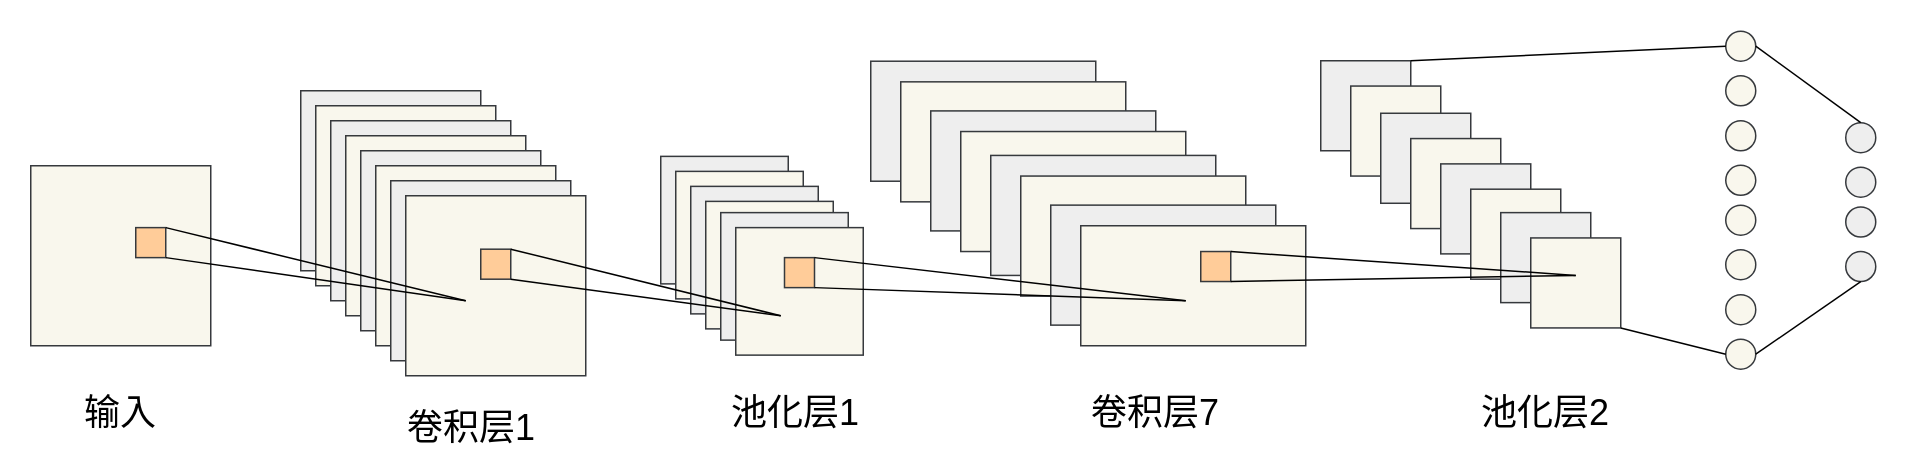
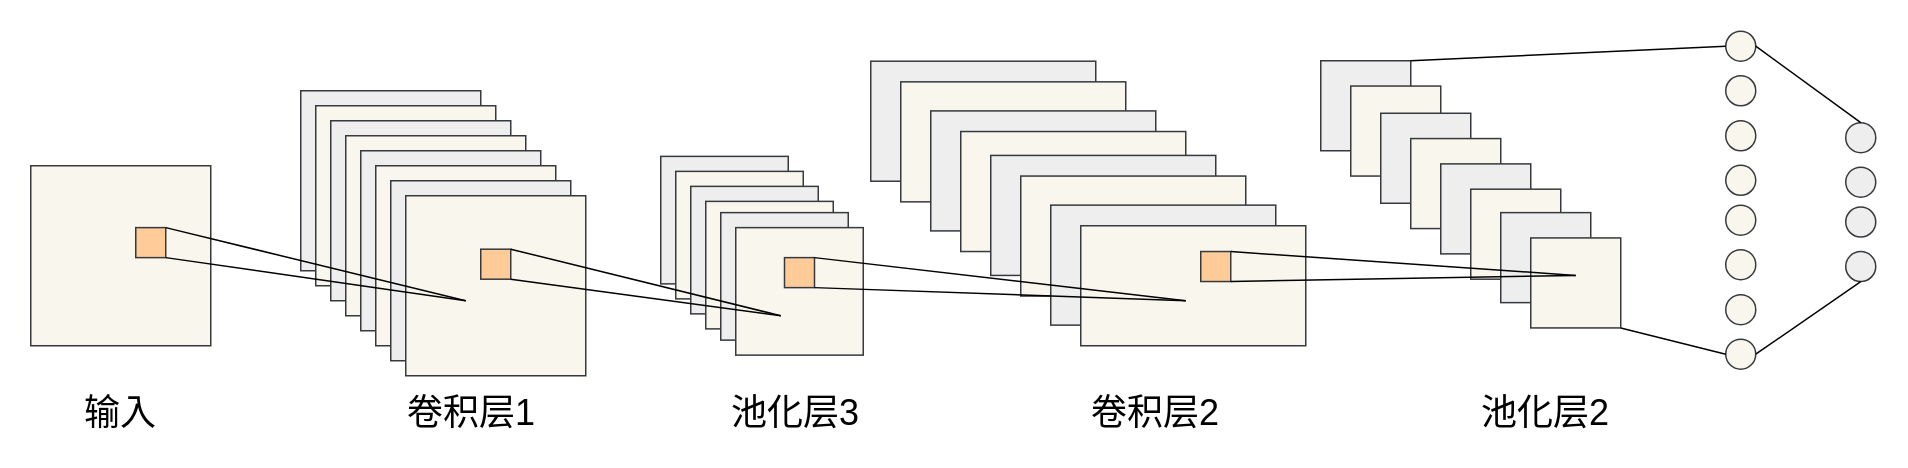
node "池化层1": label "池化层1" -> "池化层3"
node "卷积层7": label "卷积层7" -> "卷积层2"
node "卷积层1": moved (472, 428) -> (472, 413)
